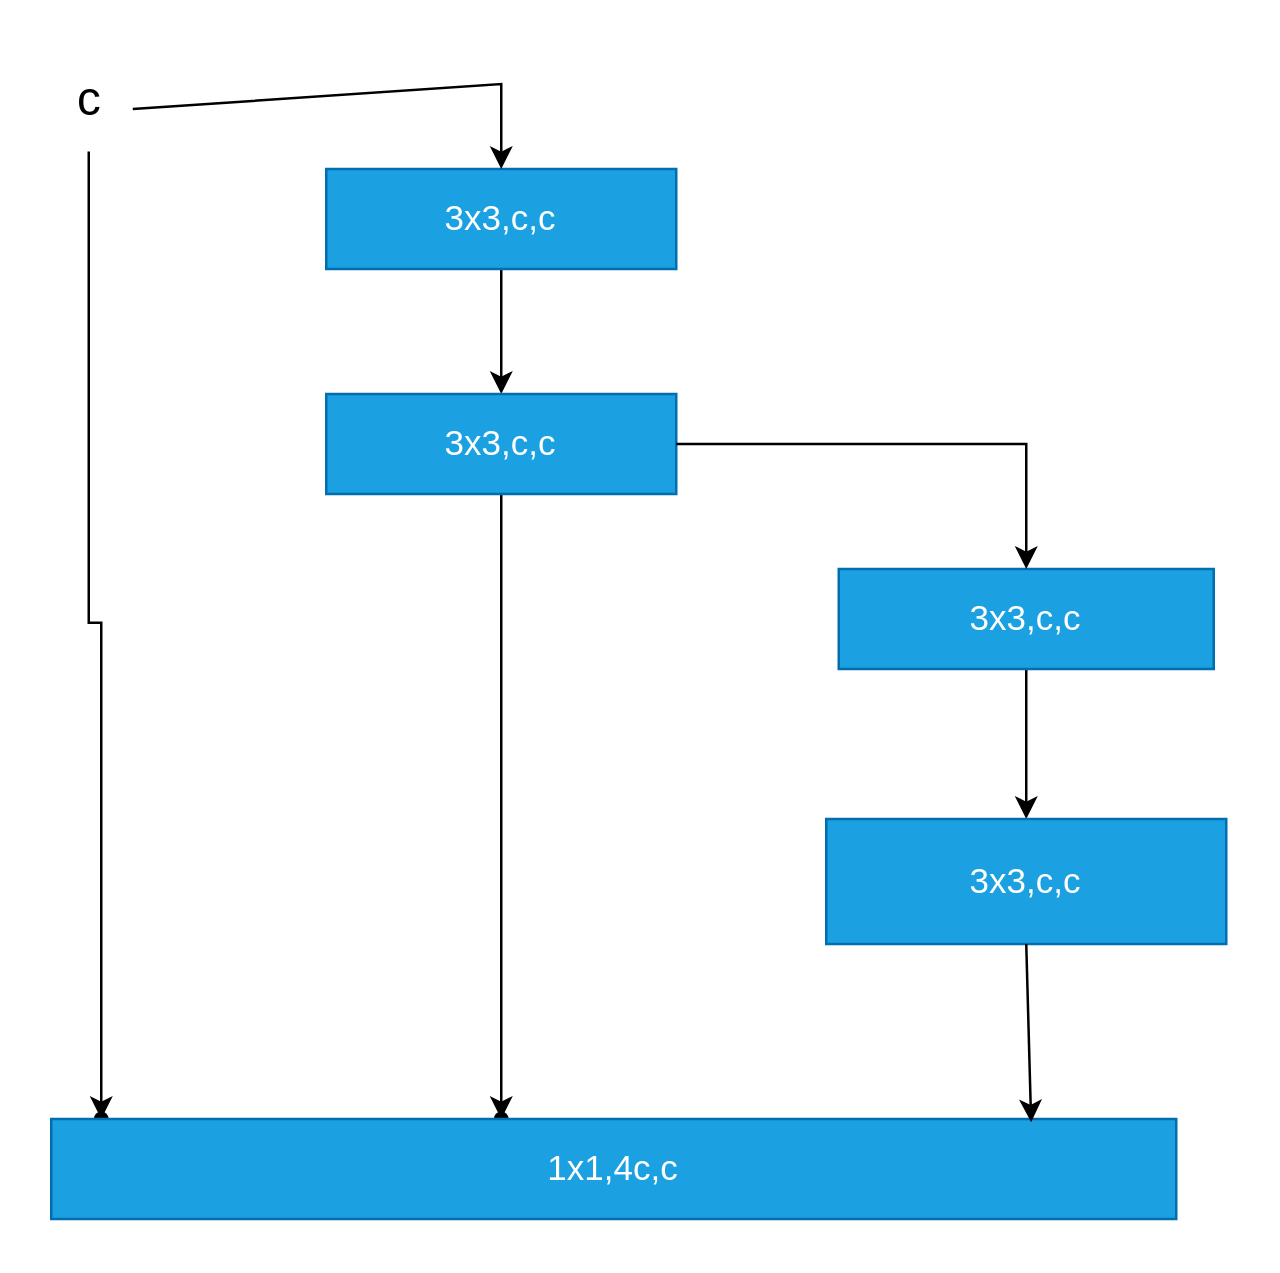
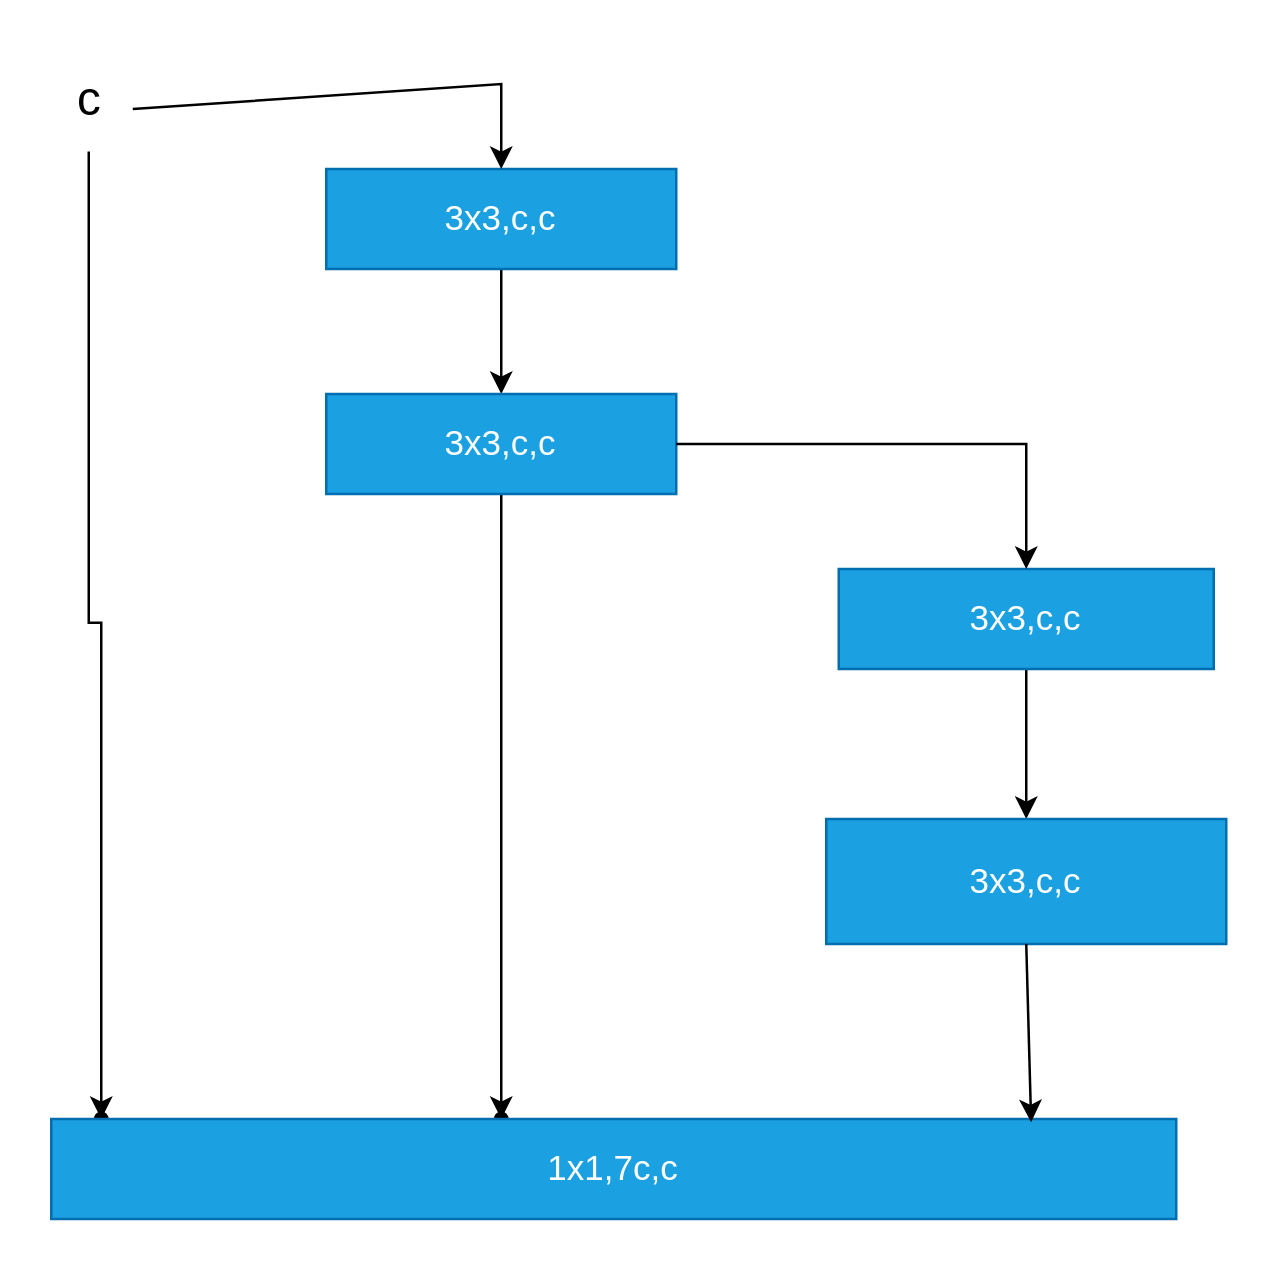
node "1x1,4c,c": label "1x1,4c,c" -> "1x1,7c,c"
